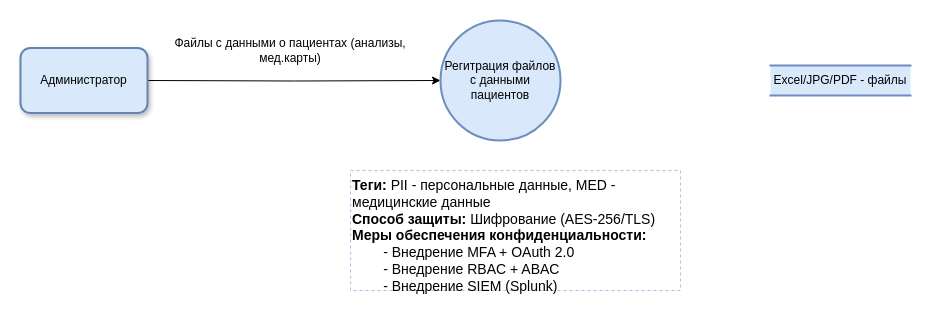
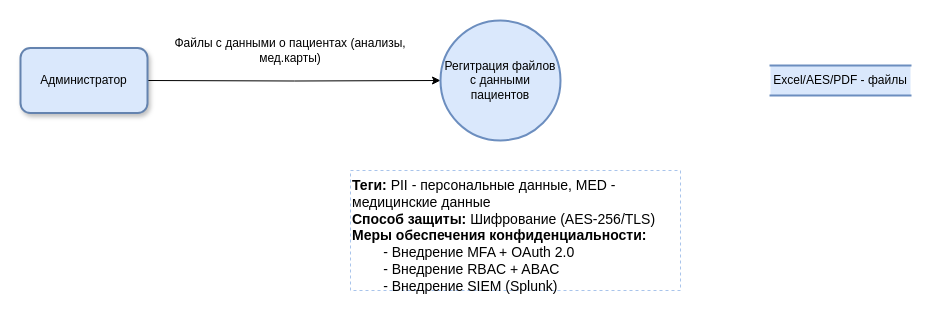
node "Excel/JPG/PDF - файлы": label "Excel/JPG/PDF - файлы" -> "Excel/AES/PDF - файлы"
